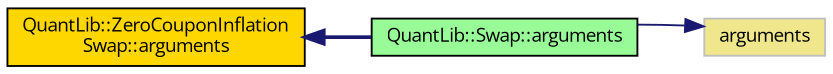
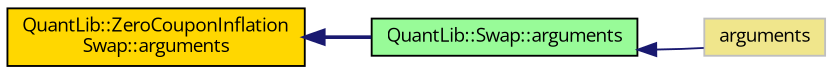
edge "QuantLib::Swap::arguments" -> "arguments": reversed
